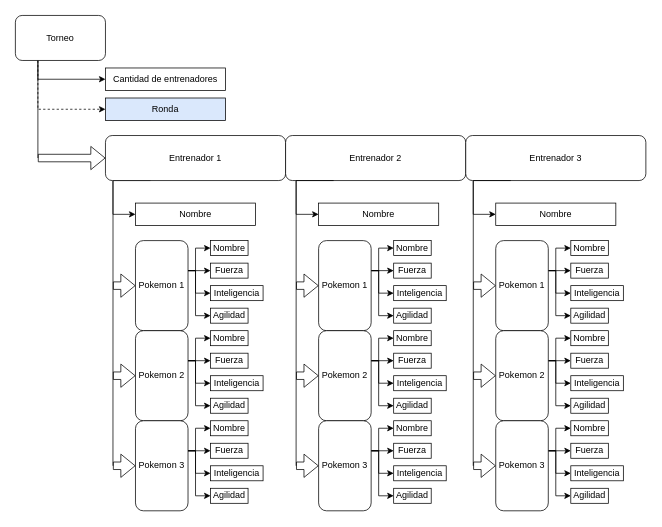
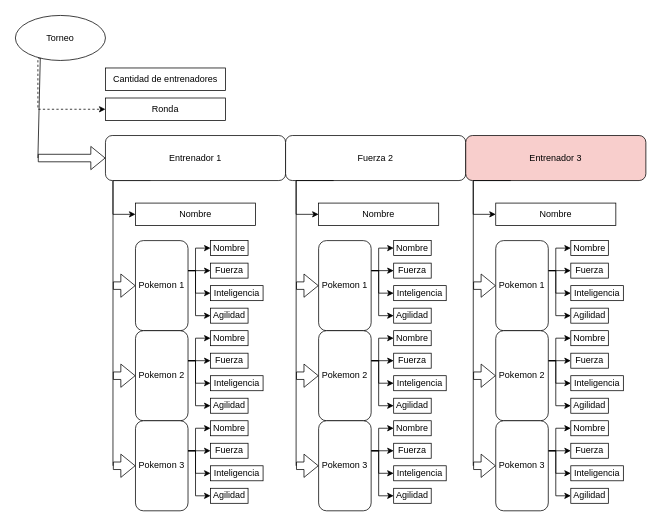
node "Torneo": shape rounded rectangle -> ellipse
edge "Torneo" -> "Cantidad de entrenadores": removed
node "Ronda": fillcolor #dae8fc -> #ffffff
node "Entrenador 2": label "Entrenador 2" -> "Fuerza 2"
node "Entrenador 3": fillcolor #ffffff -> #f8cecc
